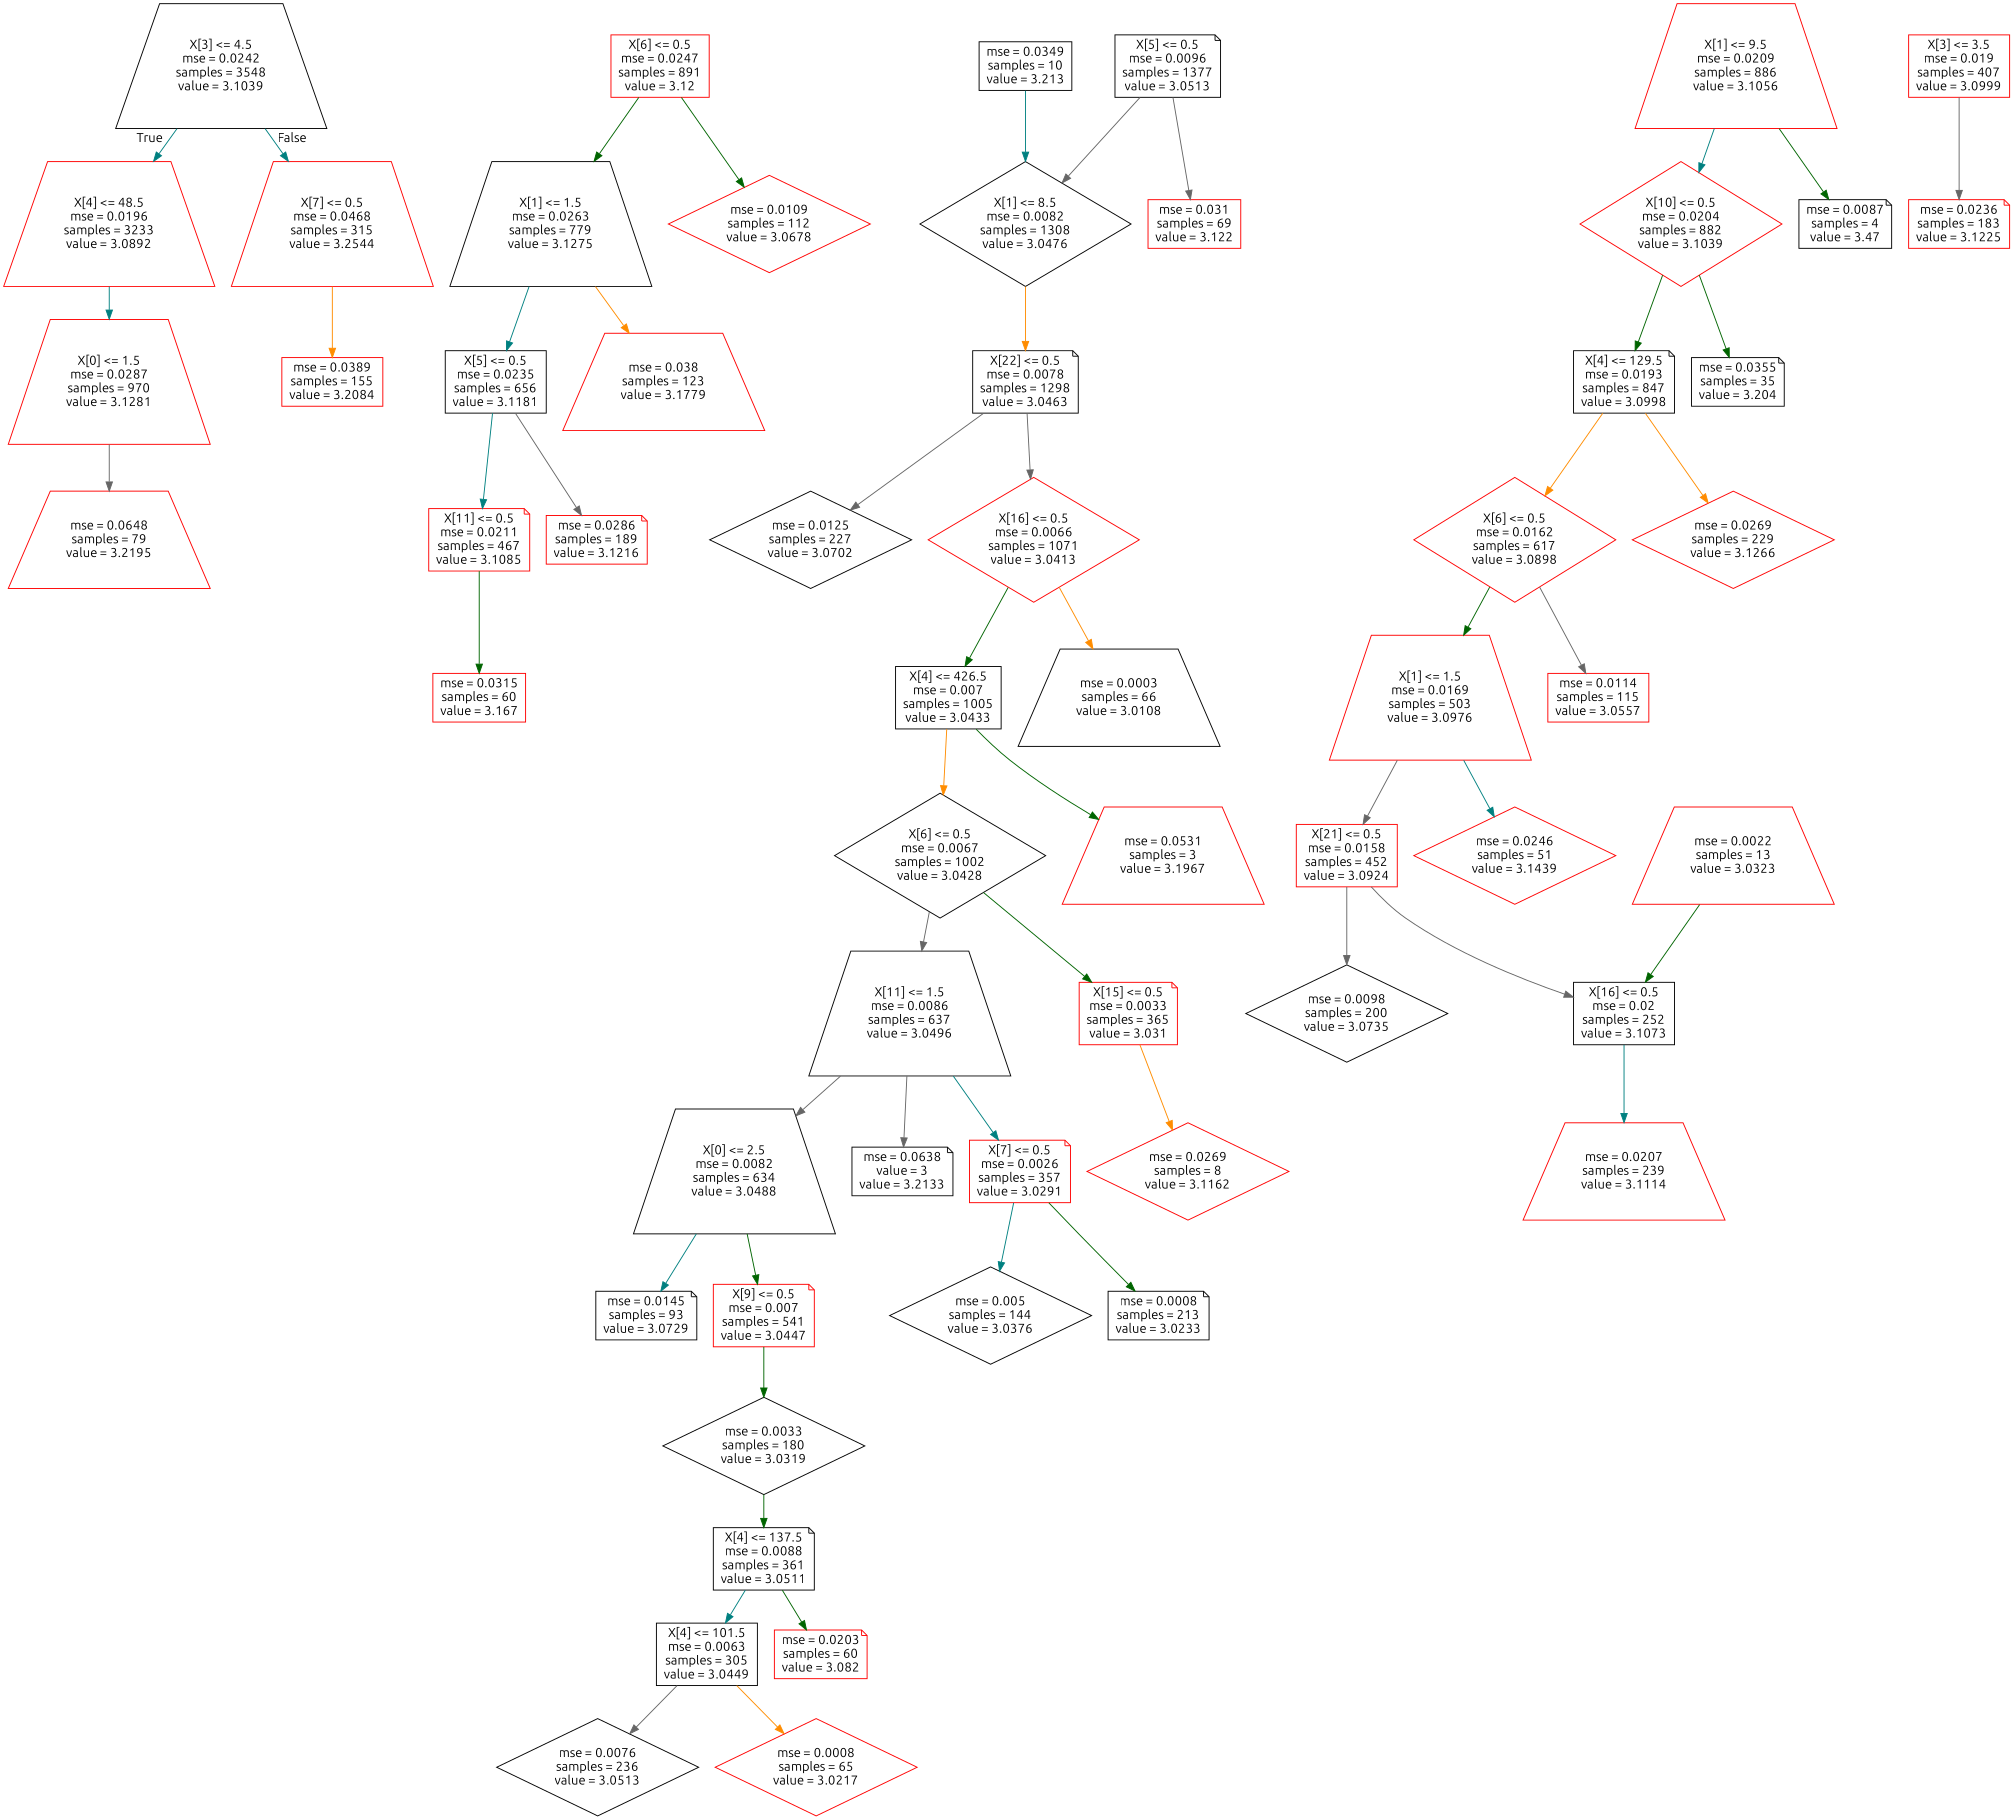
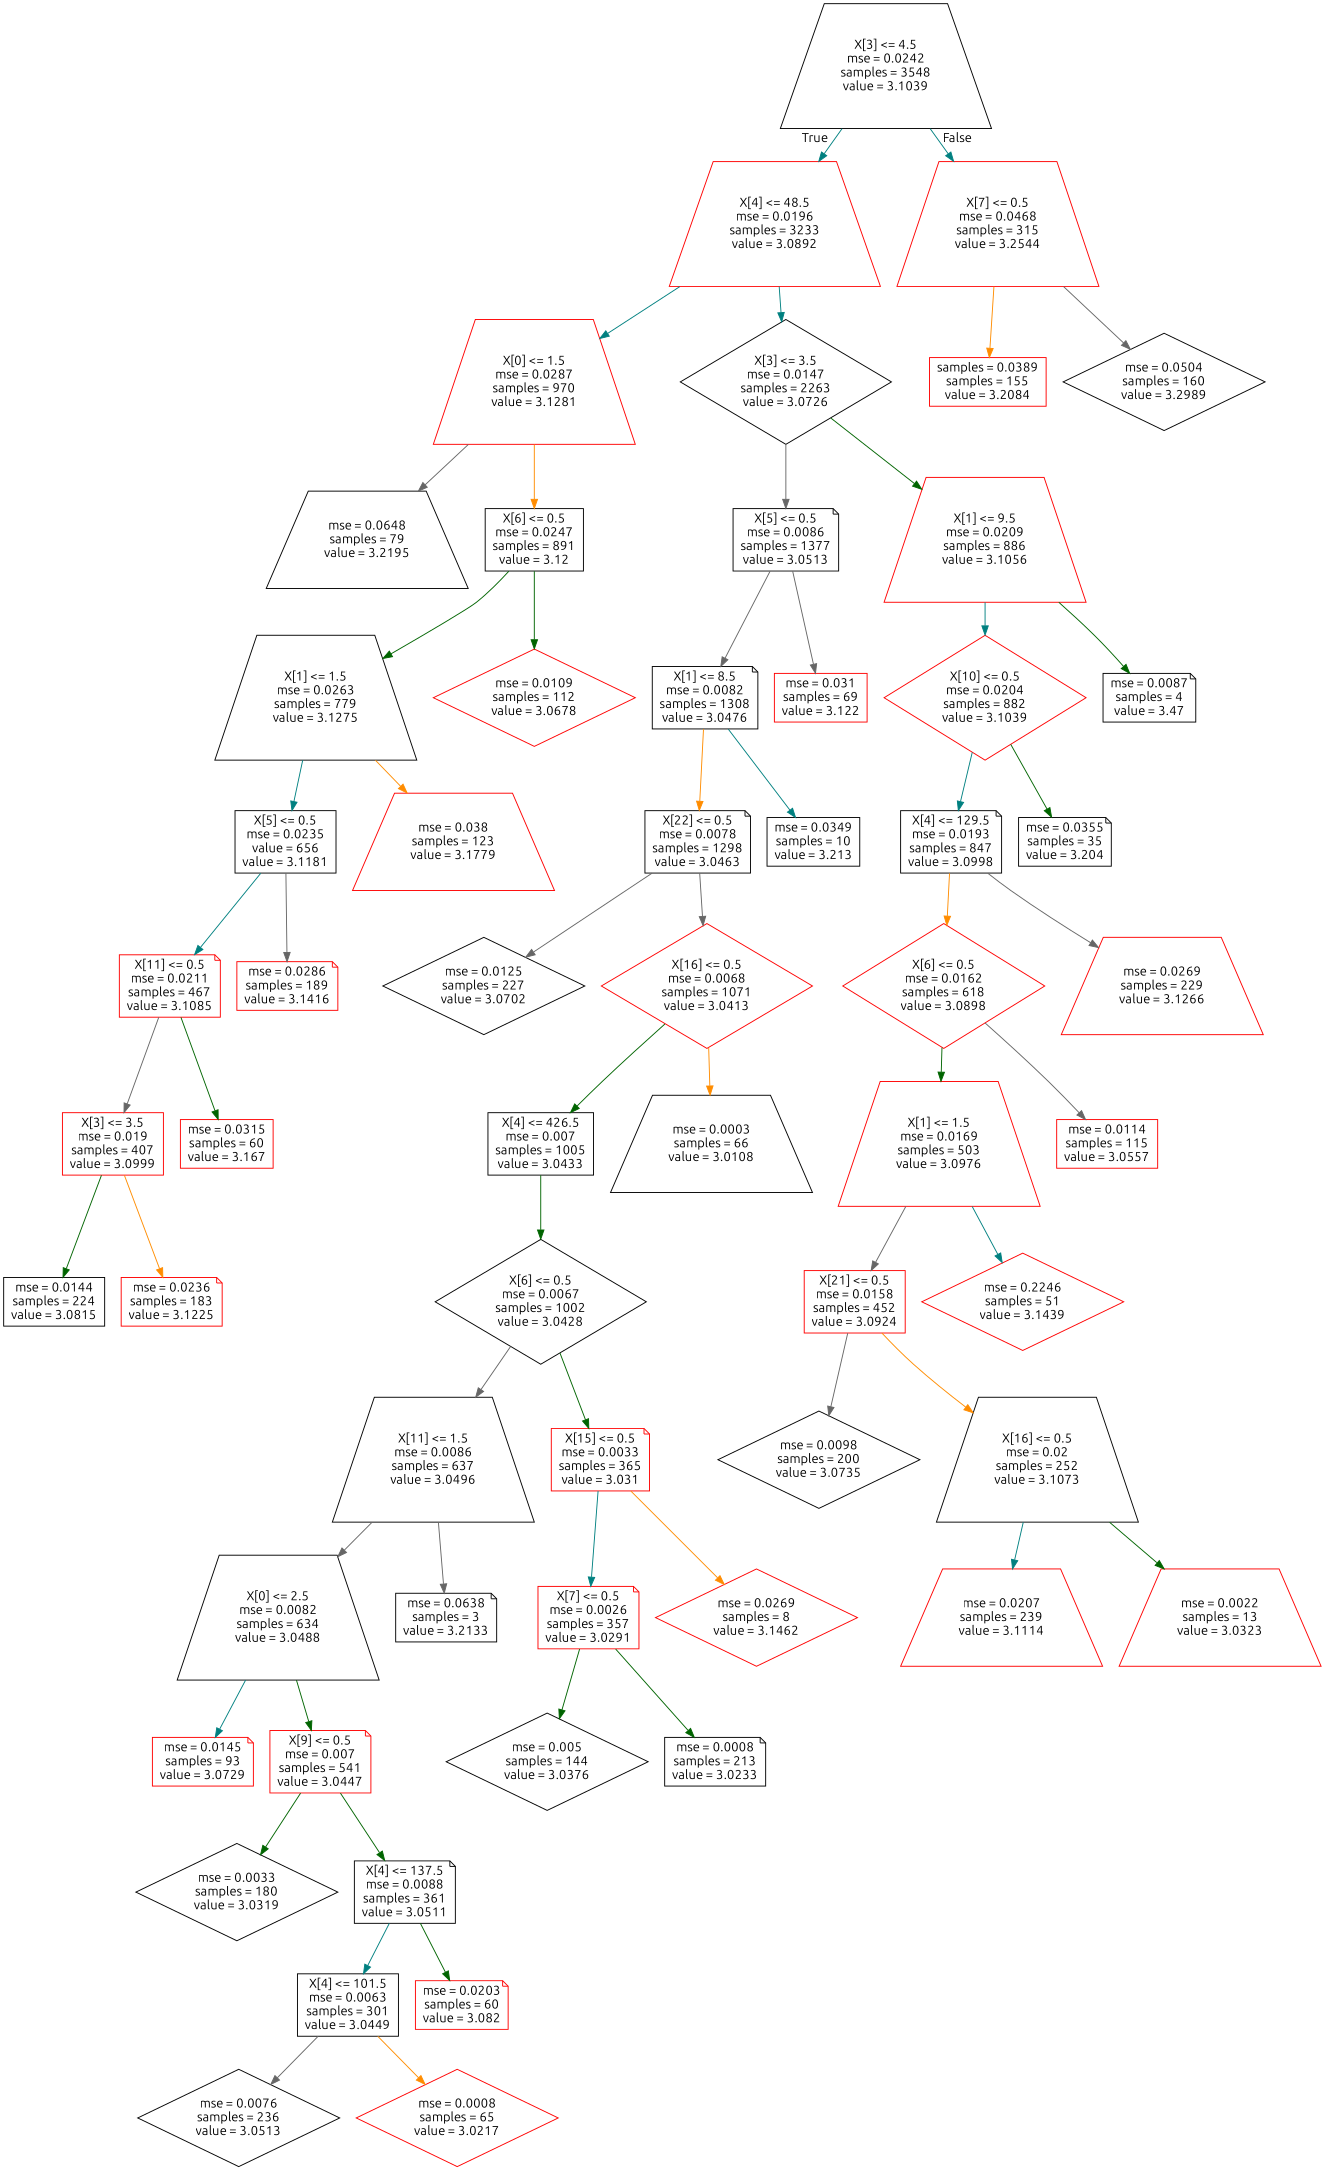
node "X[6] <= 0.5 mse = 0.0247 samples = 891 value = 3.12": color red -> black
node "X[5] <= 0.5 mse = 0.0096 samples = 1377 value = 3.0513": label "X[5] <= 0.5 mse = 0.0096 samples = 1377 value = 3.0513" -> "X[5] <= 0.5 mse = 0.0086 samples = 1377 value = 3.0513"
edge "mse = 0.0349 samples = 10 value = 3.213" -> "X[1] <= 8.5 mse = 0.0082 samples = 1308 value = 3.0476": reversed
edge "X[3] <= 3.5 mse = 0.019 samples = 407 value = 3.0999" -> "mse = 0.0236 samples = 183 value = 3.1225": color gray40 -> darkorange
node "X[1] <= 8.5 mse = 0.0082 samples = 1308 value = 3.0476": shape diamond -> note
edge "X[10] <= 0.5 mse = 0.0204 samples = 882 value = 3.1039" -> "X[4] <= 129.5 mse = 0.0193 samples = 847 value = 3.0998": color darkgreen -> teal
node "mse = 0.0389 samples = 155 value = 3.2084": label "mse = 0.0389 samples = 155 value = 3.2084" -> "samples = 0.0389 samples = 155 value = 3.2084"
node "X[5] <= 0.5 mse = 0.0235 samples = 656 value = 3.1181": label "X[5] <= 0.5 mse = 0.0235 samples = 656 value = 3.1181" -> "X[5] <= 0.5 mse = 0.0235 value = 656 value = 3.1181"
node "X[3] <= 3.5 mse = 0.0147 samples = 2263 value = 3.0726": added
node "mse = 0.0504 samples = 160 value = 3.2989": added
edge "X[4] <= 129.5 mse = 0.0193 samples = 847 value = 3.0998" -> "mse = 0.0269 samples = 229 value = 3.1266": color darkorange -> gray40
edge "X[0] <= 1.5 mse = 0.0287 samples = 970 value = 3.1281" -> "X[6] <= 0.5 mse = 0.0247 samples = 891 value = 3.12": added
node "mse = 0.0648 samples = 79 value = 3.2195": color red -> black
node "mse = 0.0286 samples = 189 value = 3.1216": label "mse = 0.0286 samples = 189 value = 3.1216" -> "mse = 0.0286 samples = 189 value = 3.1416"
node "X[16] <= 0.5 mse = 0.0066 samples = 1071 value = 3.0413": label "X[16] <= 0.5 mse = 0.0066 samples = 1071 value = 3.0413" -> "X[16] <= 0.5 mse = 0.0068 samples = 1071 value = 3.0413"
node "X[6] <= 0.5 mse = 0.0162 samples = 617 value = 3.0898": label "X[6] <= 0.5 mse = 0.0162 samples = 617 value = 3.0898" -> "X[6] <= 0.5 mse = 0.0162 samples = 618 value = 3.0898"
node "mse = 0.0269 samples = 229 value = 3.1266": shape diamond -> trapezium
edge "X[4] <= 426.5 mse = 0.007 samples = 1005 value = 3.0433" -> "X[6] <= 0.5 mse = 0.0067 samples = 1002 value = 3.0428": color darkorange -> darkgreen
node "mse = 0.0531 samples = 3 value = 3.1967": removed
node "mse = 0.0246 samples = 51 value = 3.1439": label "mse = 0.0246 samples = 51 value = 3.1439" -> "mse = 0.2246 samples = 51 value = 3.1439"
edge "mse = 0.0022 samples = 13 value = 3.0323" -> "X[16] <= 0.5 mse = 0.02 samples = 252 value = 3.1073": reversed
edge "X[21] <= 0.5 mse = 0.0158 samples = 452 value = 3.0924" -> "X[16] <= 0.5 mse = 0.02 samples = 252 value = 3.1073": color gray40 -> darkorange
node "X[16] <= 0.5 mse = 0.02 samples = 252 value = 3.1073": shape box -> trapezium
edge "X[11] <= 0.5 mse = 0.0211 samples = 467 value = 3.1085" -> "X[3] <= 3.5 mse = 0.019 samples = 407 value = 3.0999": added
edge "X[11] <= 1.5 mse = 0.0086 samples = 637 value = 3.0496" -> "X[7] <= 0.5 mse = 0.0026 samples = 357 value = 3.0291": now "X[15] <= 0.5 mse = 0.0033 samples = 365 value = 3.031" -> "X[7] <= 0.5 mse = 0.0026 samples = 357 value = 3.0291"
node "mse = 0.0638 value = 3 value = 3.2133": label "mse = 0.0638 value = 3 value = 3.2133" -> "mse = 0.0638 samples = 3 value = 3.2133"
node "mse = 0.0269 samples = 8 value = 3.1162": label "mse = 0.0269 samples = 8 value = 3.1162" -> "mse = 0.0269 samples = 8 value = 3.1462"
edge "X[7] <= 0.5 mse = 0.0026 samples = 357 value = 3.0291" -> "mse = 0.005 samples = 144 value = 3.0376": color teal -> darkgreen
node "mse = 0.0144 samples = 224 value = 3.0815": added
node "mse = 0.0145 samples = 93 value = 3.0729": color black -> red
edge "mse = 0.0033 samples = 180 value = 3.0319" -> "X[4] <= 137.5 mse = 0.0088 samples = 361 value = 3.0511": now "X[9] <= 0.5 mse = 0.007 samples = 541 value = 3.0447" -> "X[4] <= 137.5 mse = 0.0088 samples = 361 value = 3.0511"
node "X[4] <= 101.5 mse = 0.0063 samples = 305 value = 3.0449": label "X[4] <= 101.5 mse = 0.0063 samples = 305 value = 3.0449" -> "X[4] <= 101.5 mse = 0.0063 samples = 301 value = 3.0449"
